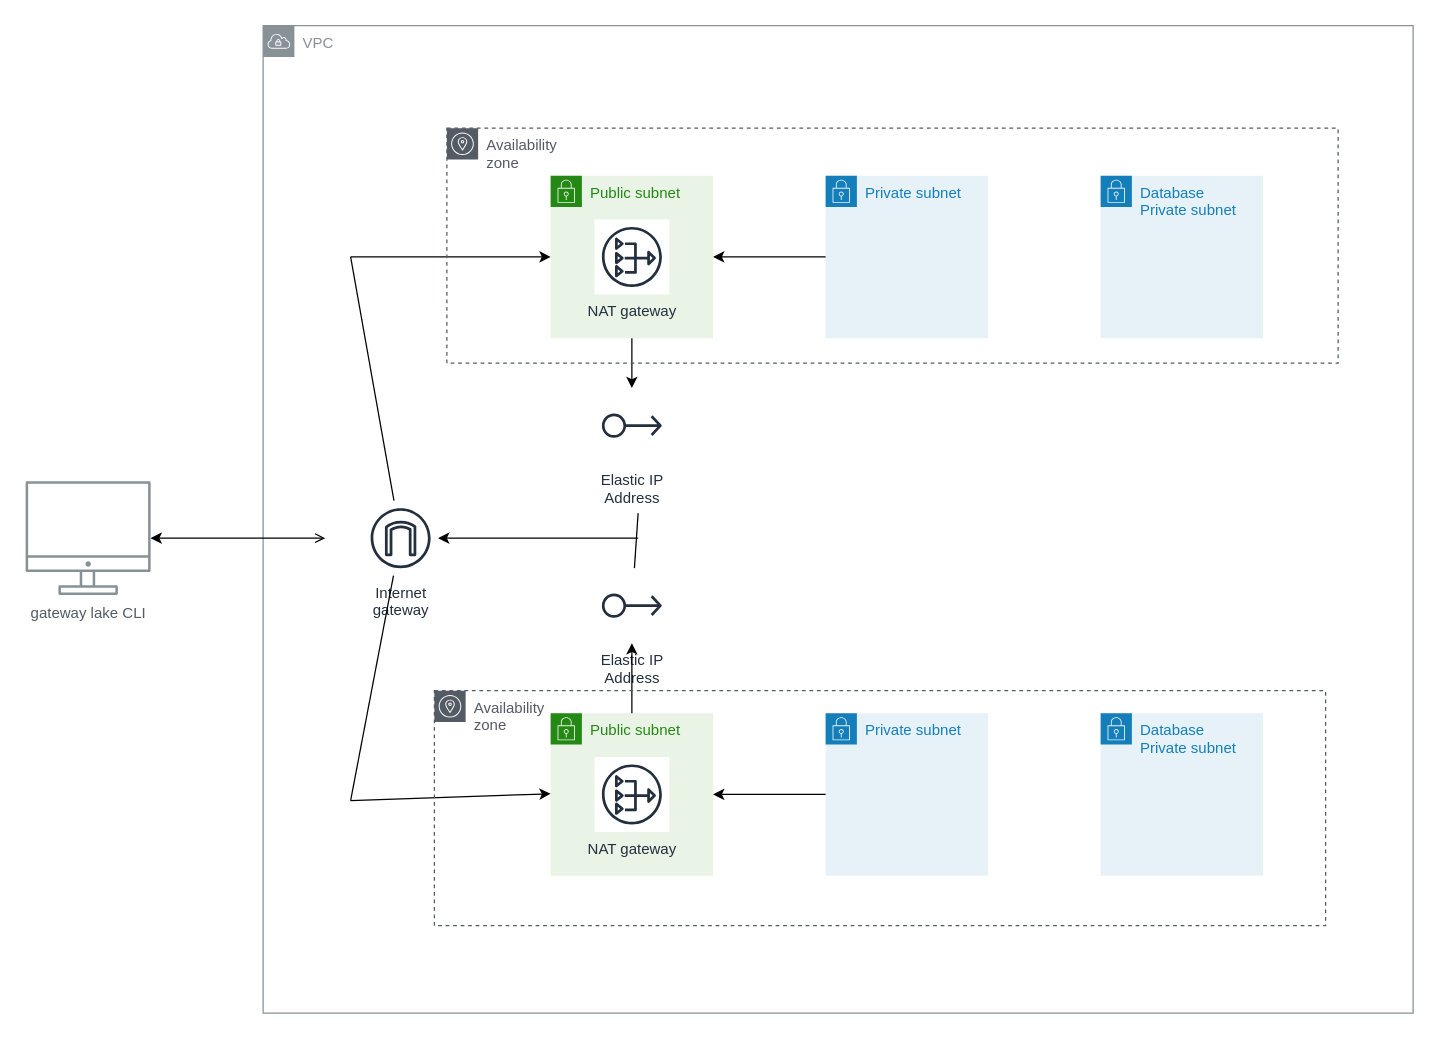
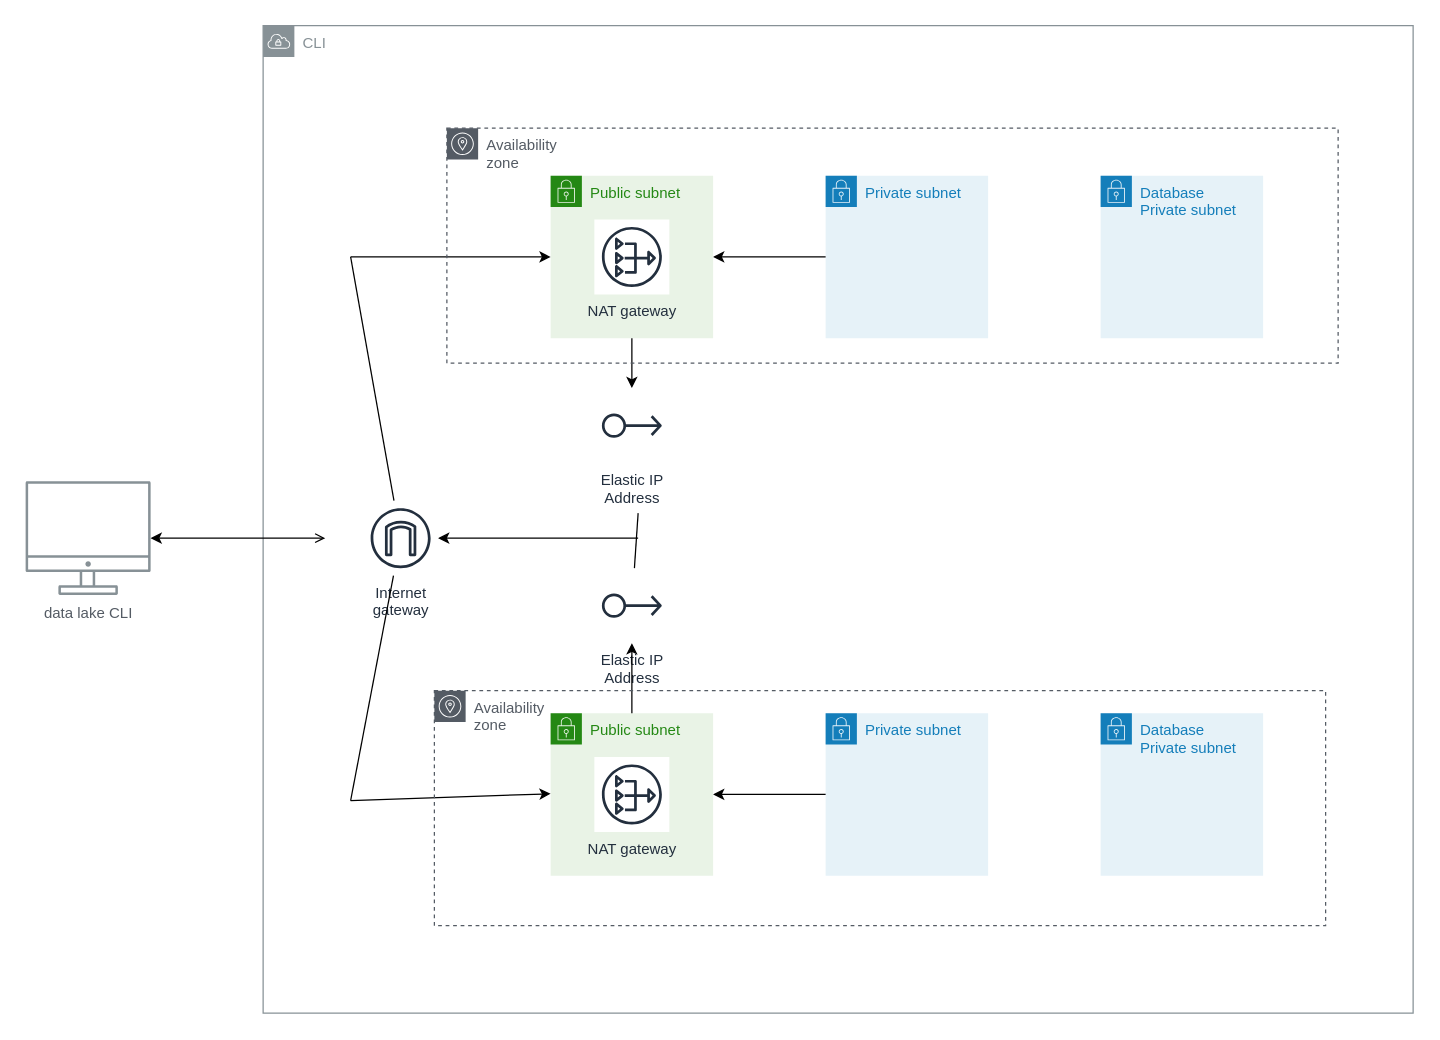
node "VPC": label "VPC" -> "CLI"
node "gateway lake CLI": label "gateway lake CLI" -> "data lake CLI"
